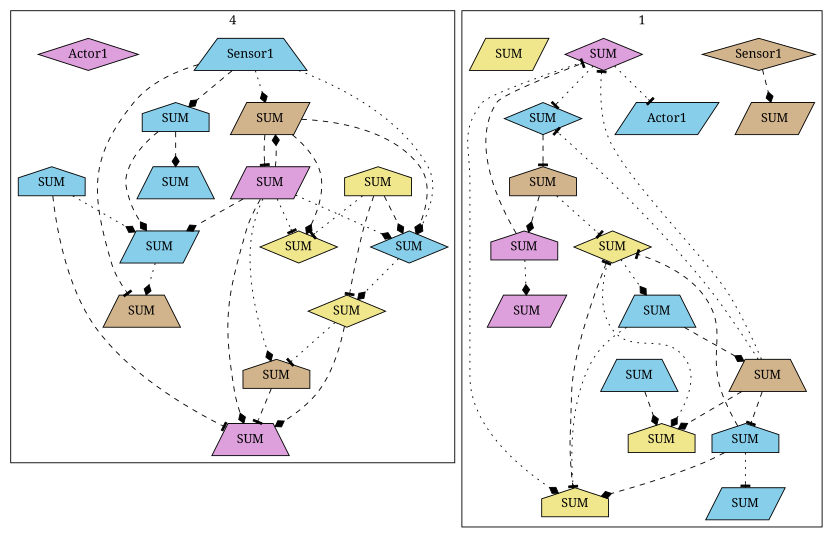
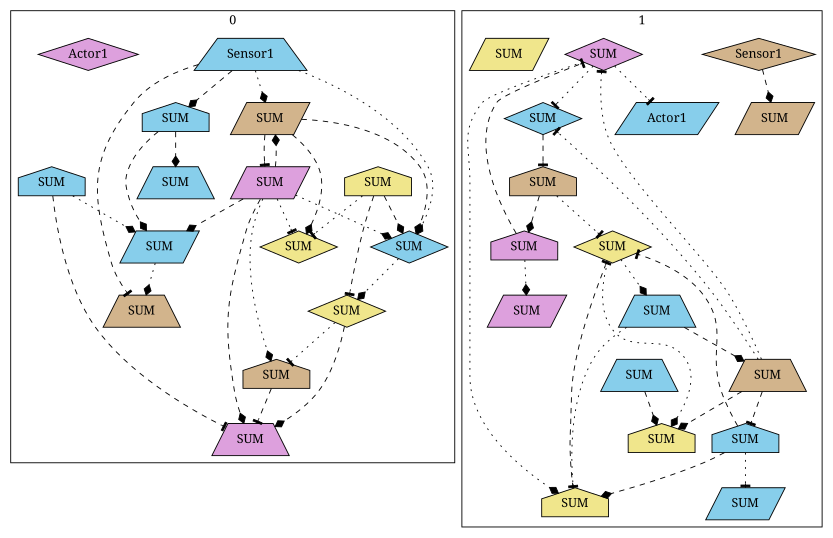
cluster "4": label "4" -> "0"
